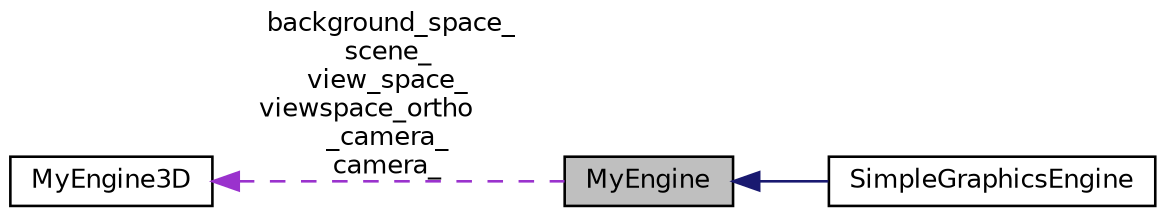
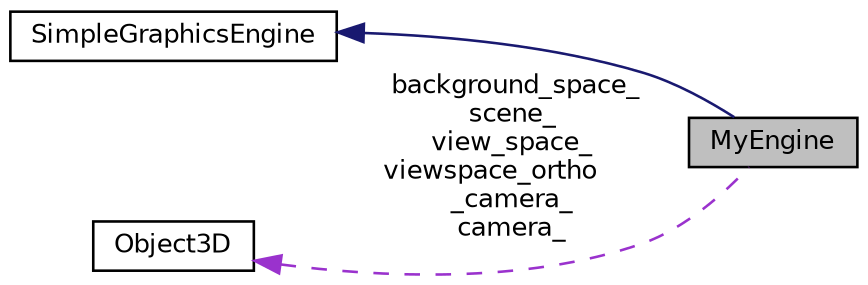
node "MyEngine3D": label "MyEngine3D" -> "Object3D"
edge "SimpleGraphicsEngine" -> "MyEngine": reversed
